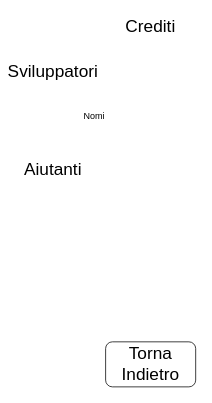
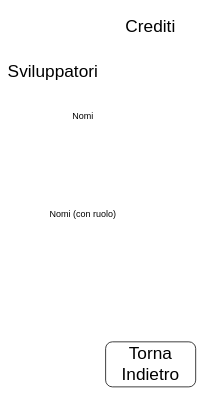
node "Nomi": moved (94, 117) -> (83, 117)
node "Aiutanti": removed
node "Nomi (con ruolo)": added
